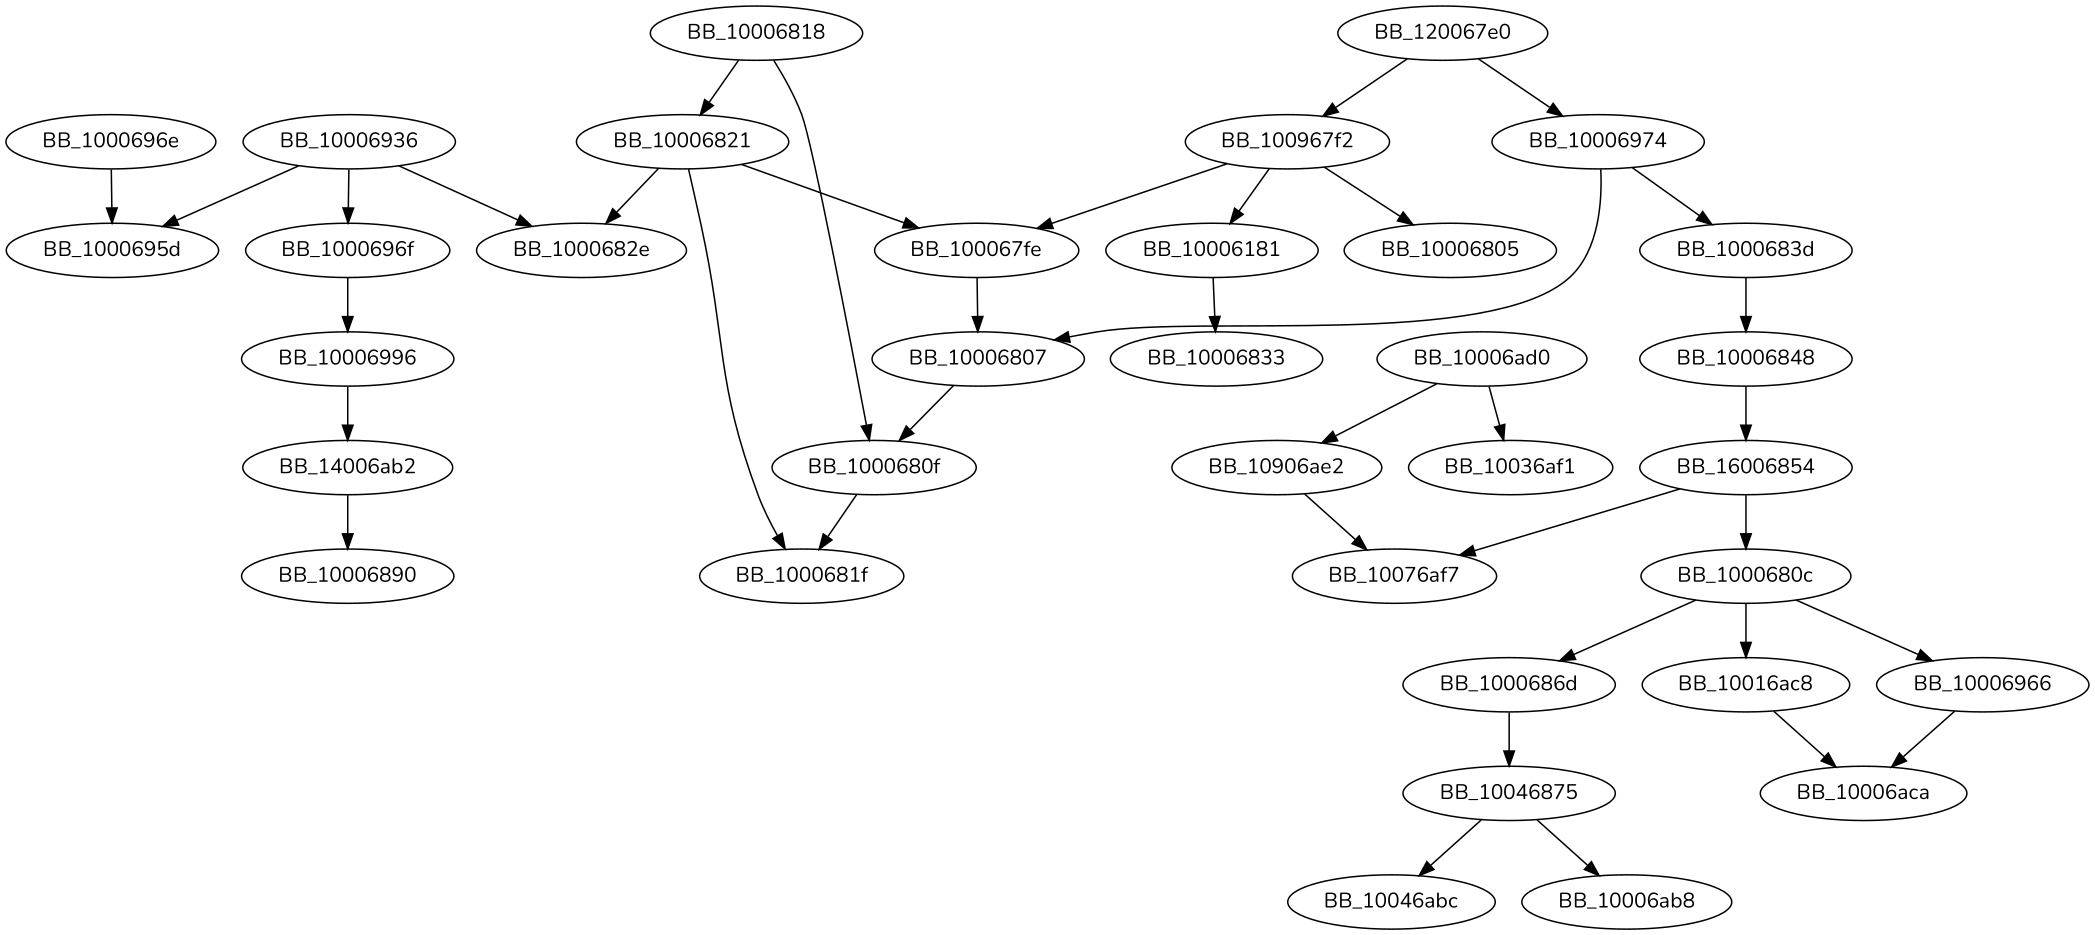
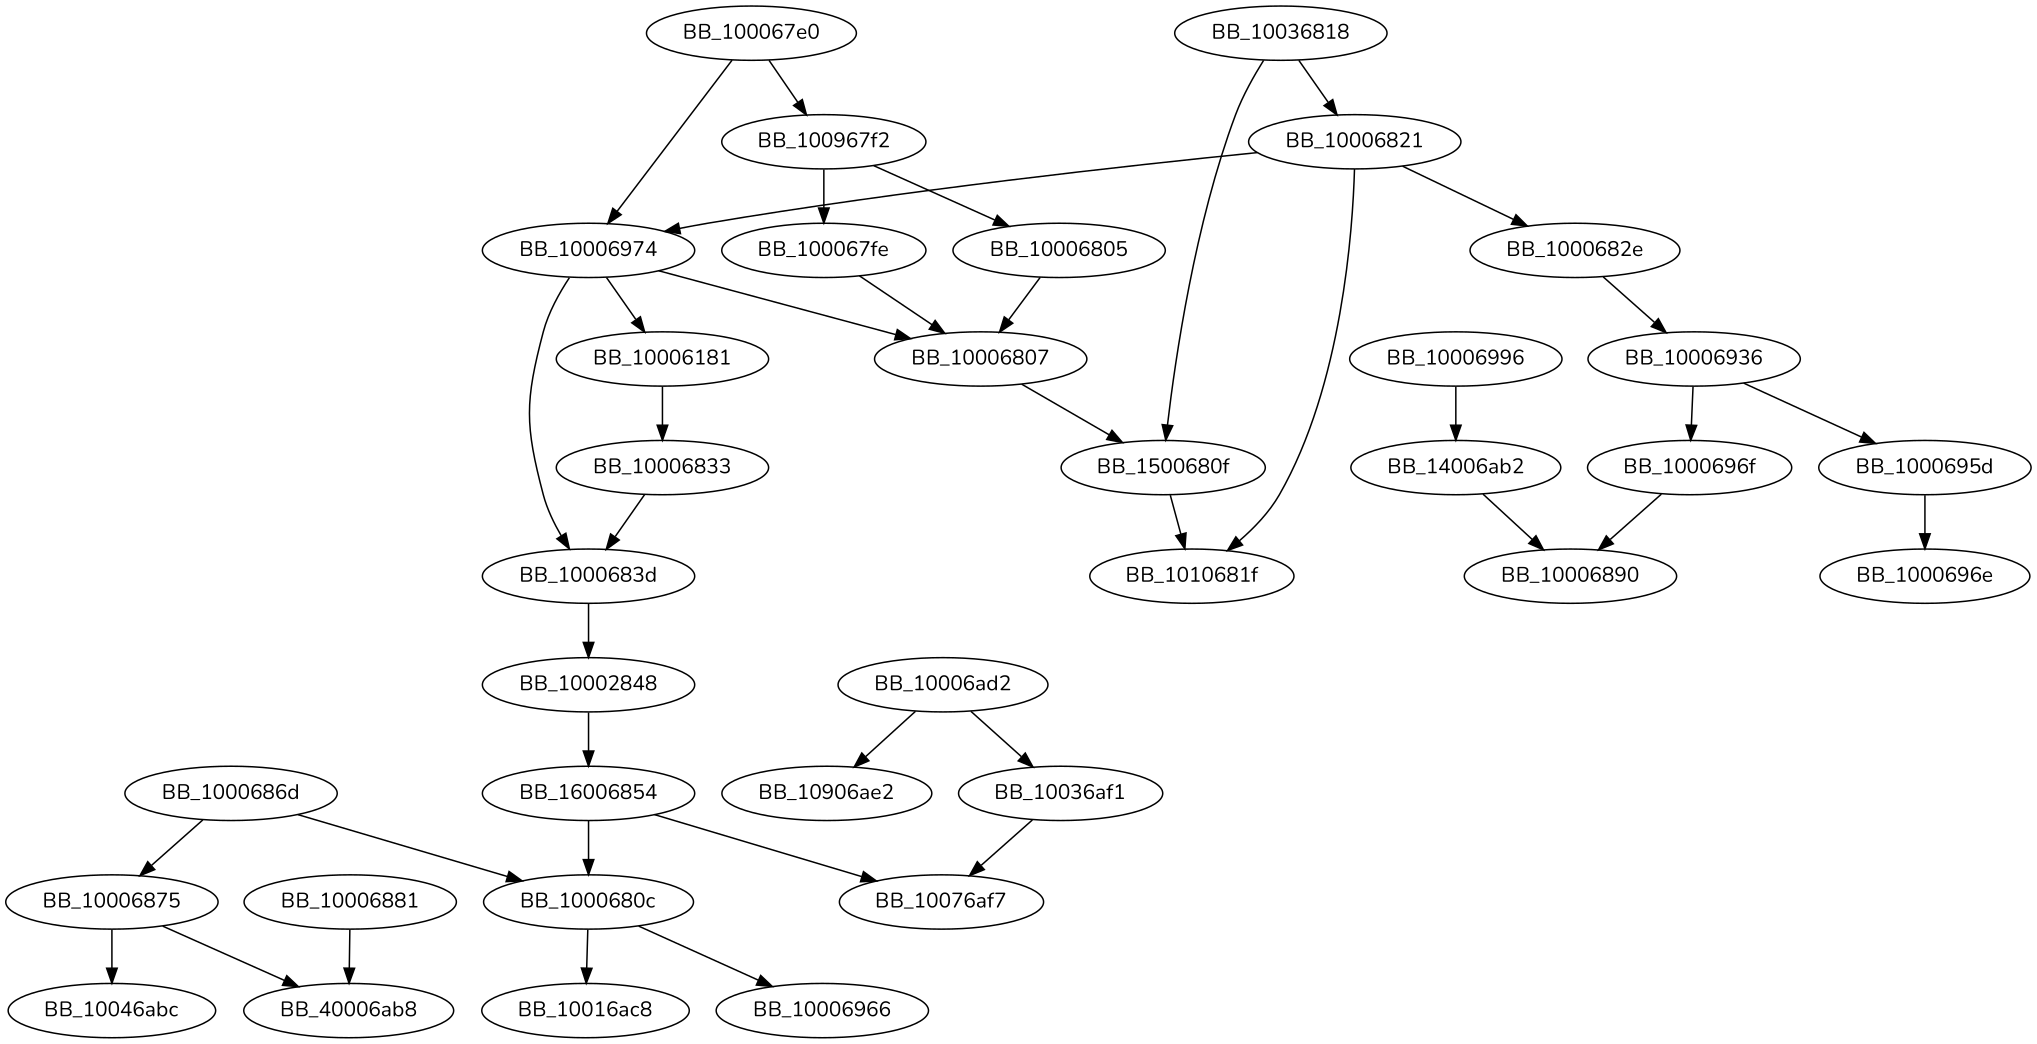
node "BB_10006818": label "BB_10006818" -> "BB_10036818"
node "BB_120067e0": label "BB_120067e0" -> "BB_100067e0"
edge "BB_1000696e" -> "BB_1000695d": reversed
edge "BB_100967f2" -> "BB_10006181": now "BB_10006974" -> "BB_10006181"
edge "BB_10006936" -> "BB_1000682e": reversed
edge "BB_10006821" -> "BB_100067fe": now "BB_10006821" -> "BB_10006974"
edge "BB_1000696f" -> "BB_10006996": now "BB_1000696f" -> "BB_10006890"
edge "BB_10006805" -> "BB_10006807": added
node "BB_10006ad0": label "BB_10006ad0" -> "BB_10006ad2"
node "BB_10006848": label "BB_10006848" -> "BB_10002848"
node "BB_1000680f": label "BB_1000680f" -> "BB_1500680f"
edge "BB_10006833" -> "BB_1000683d": added
edge "BB_10906ae2" -> "BB_10076af7": now "BB_10036af1" -> "BB_10076af7"
node "BB_1000681f": label "BB_1000681f" -> "BB_1010681f"
edge "BB_1000680c" -> "BB_1000686d": reversed
node "BB_10046875": label "BB_10046875" -> "BB_10006875"
node "BB_10006aca": removed
node "BB_10006881": added
node "BB_10006ab8": label "BB_10006ab8" -> "BB_40006ab8"
